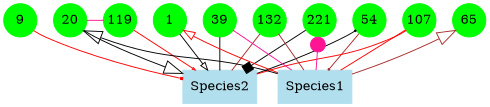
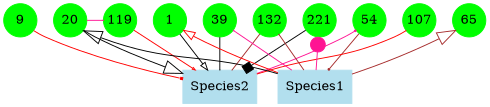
edge "107" -> "Species1": removed
edge "Species2" -> "54": color black -> deeppink
